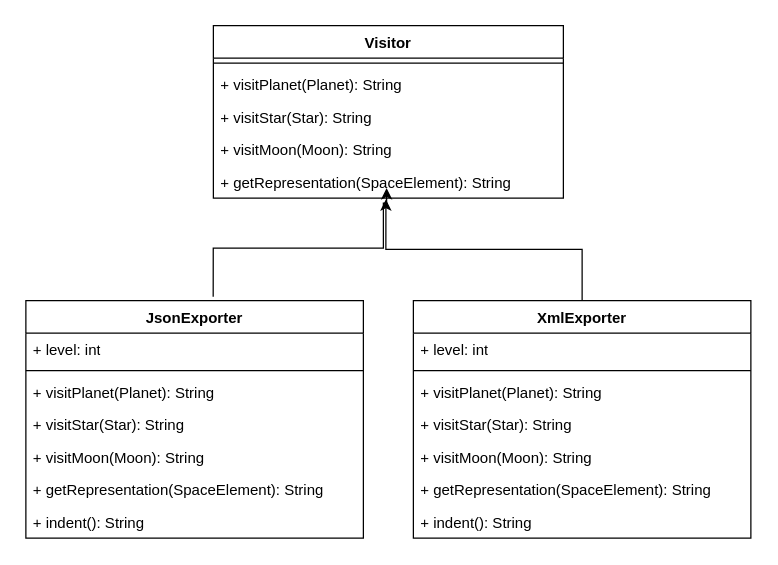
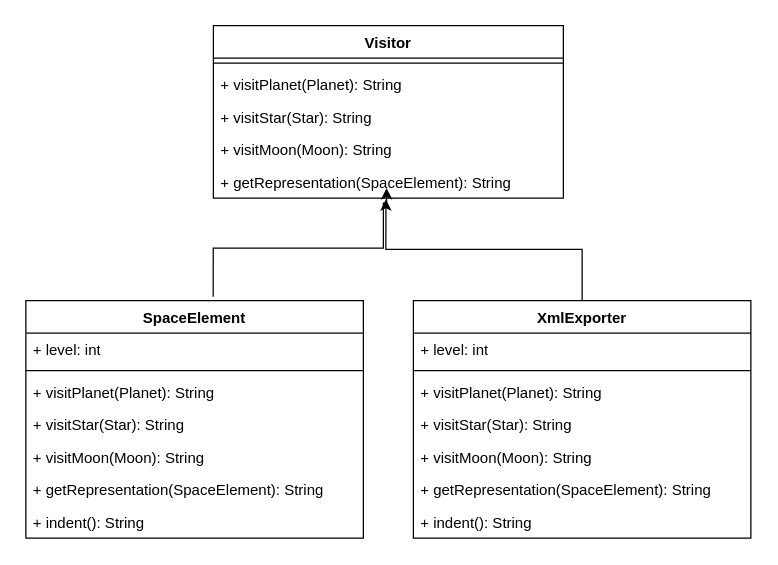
node "JsonExporter": label "JsonExporter" -> "SpaceElement"
